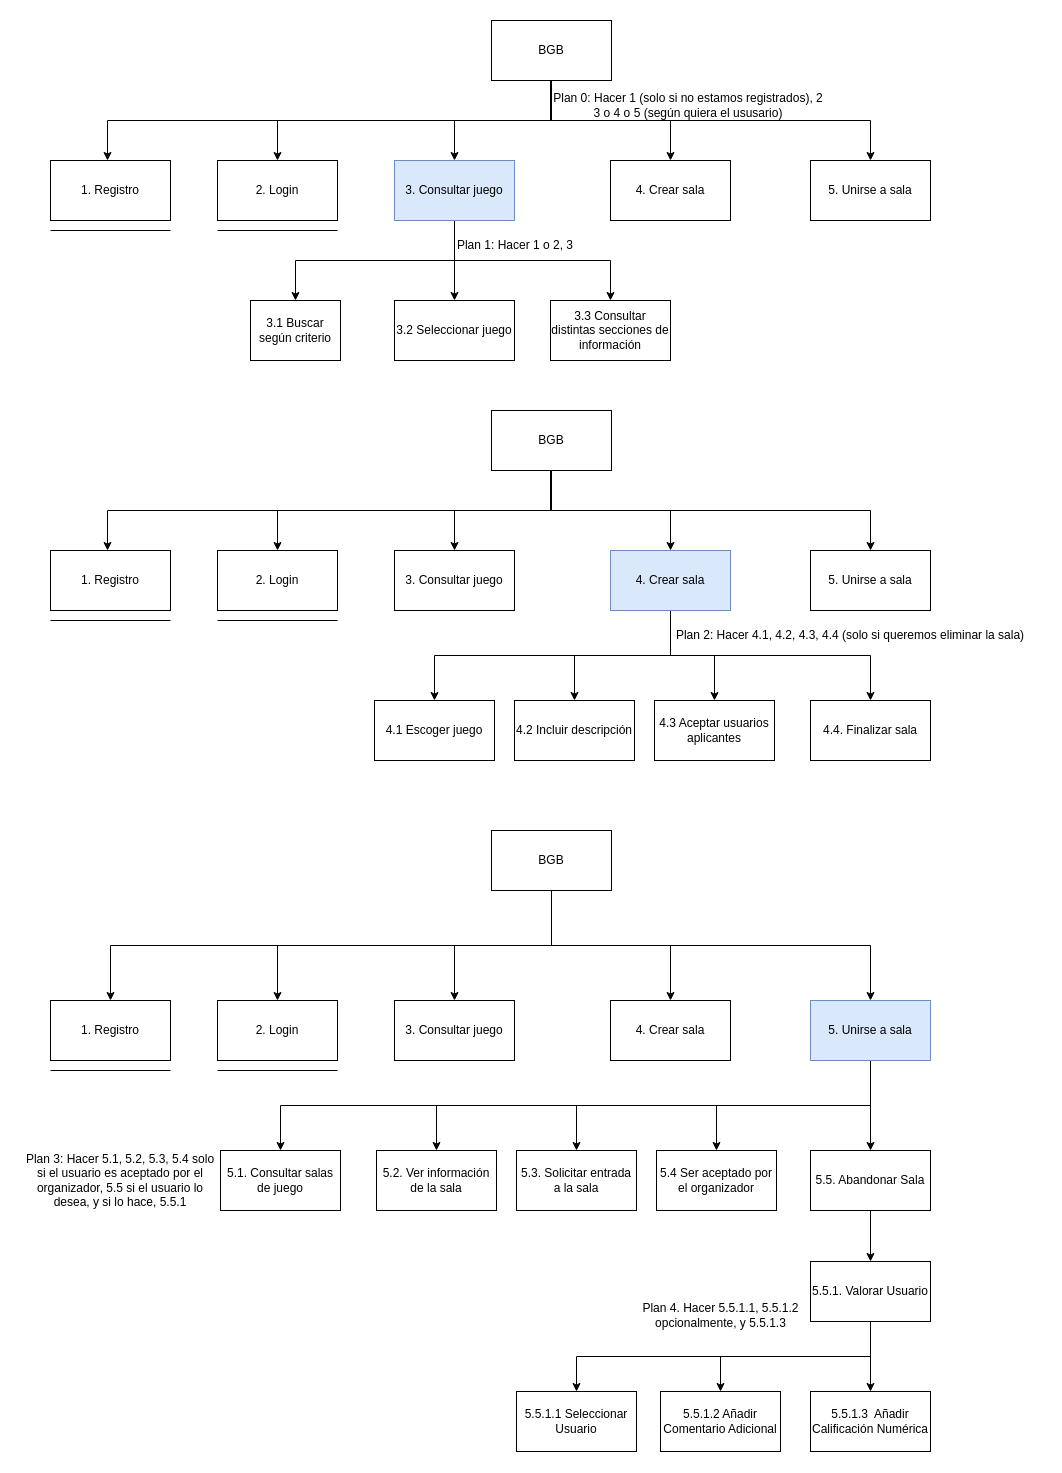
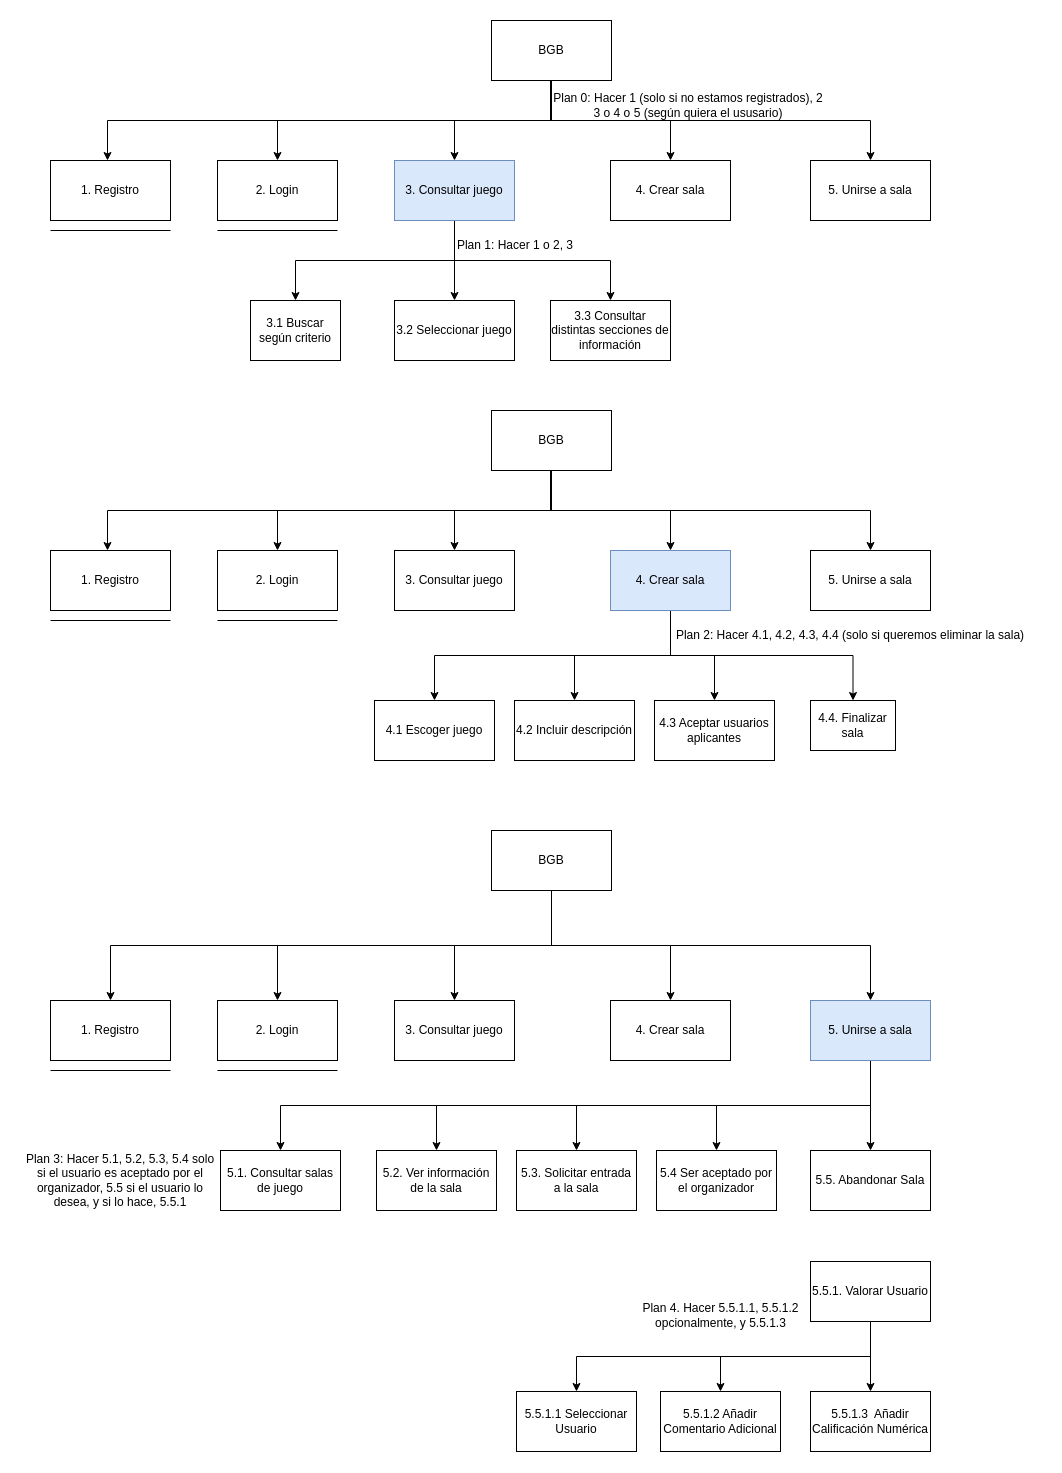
node "4.4. Finalizar sala": size 120x60 -> 85x50
edge "5.5. Abandonar Sala" -> "5.5.1. Valorar Usuario": removed
